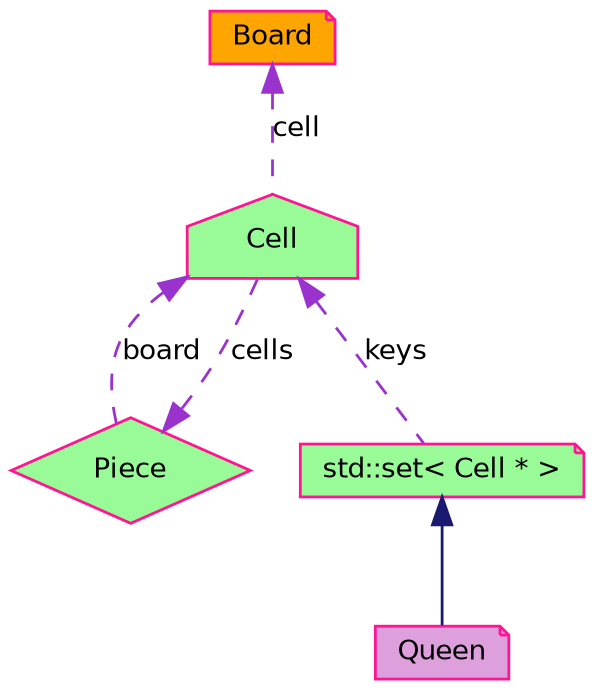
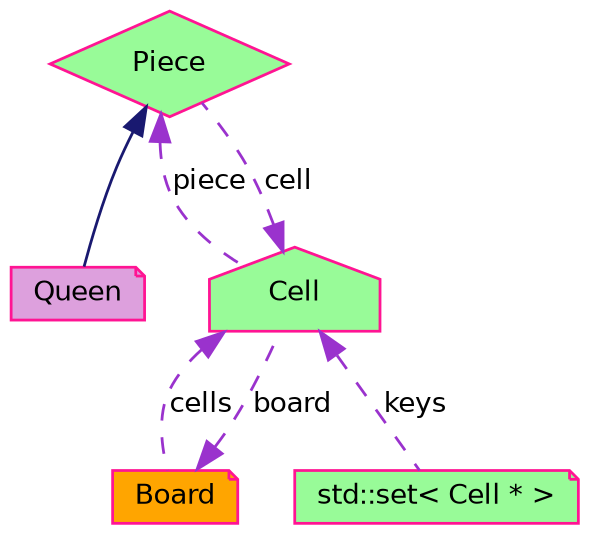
edge "Cell" -> "Board": label "cell" -> "board"
edge "Piece" -> "Cell": label "board" -> "cell"
edge "Cell" -> "Piece": label "cells" -> "piece"
edge "Board" -> "Cell": added, label "cells"
edge "Queen" -> "std::set< Cell * >": now "Queen" -> "Piece"
